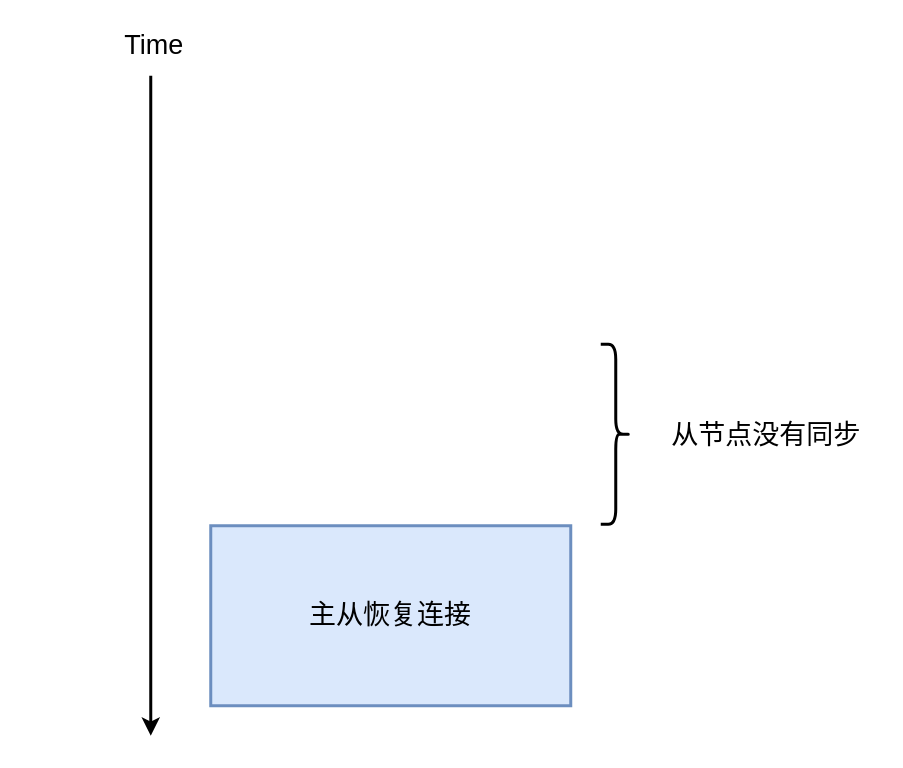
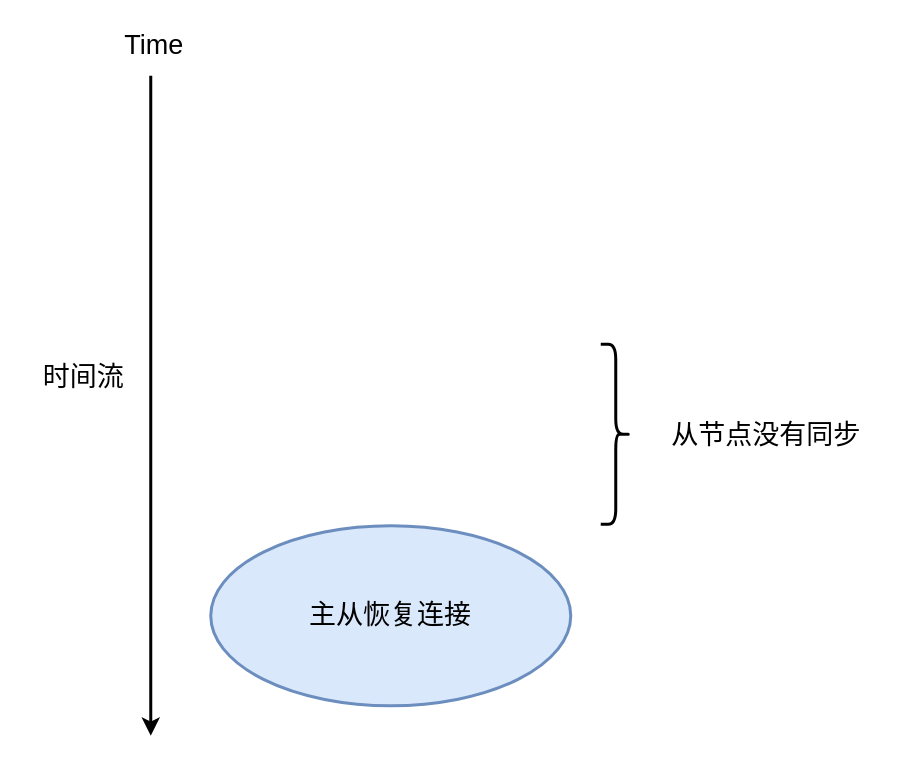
node "时间流": added
node "主从恢复连接": shape rectangle -> ellipse
